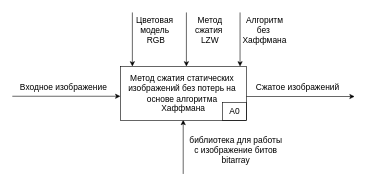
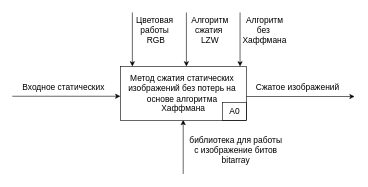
node "Цветовая модель RGB": label "Цветовая модель RGB" -> "Цветовая работы RGB"
node "Метод сжатия LZW": label "Метод сжатия LZW" -> "Алгоритм сжатия LZW"
node "Входное изображение": label "Входное изображение" -> "Входное статических"
